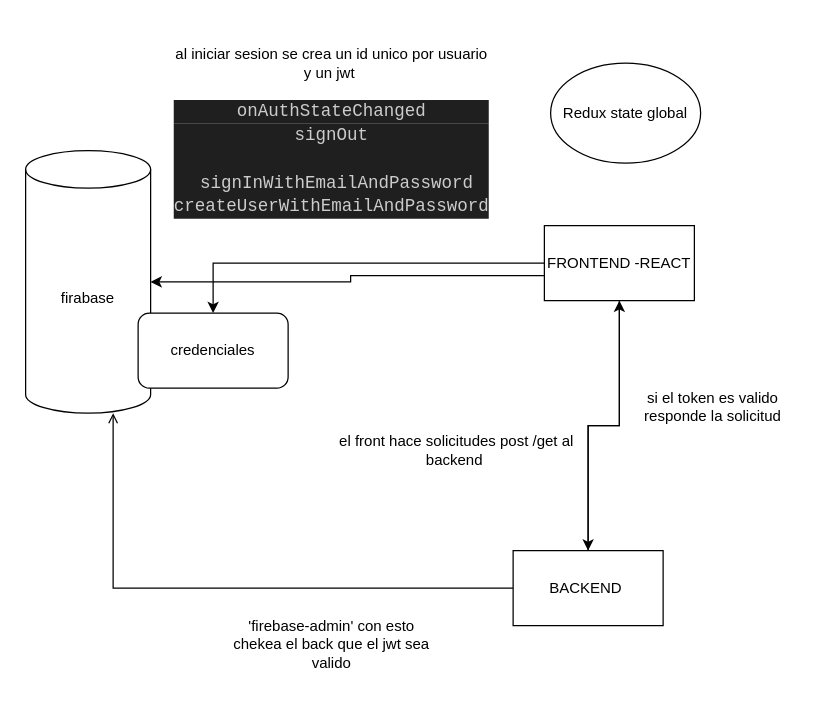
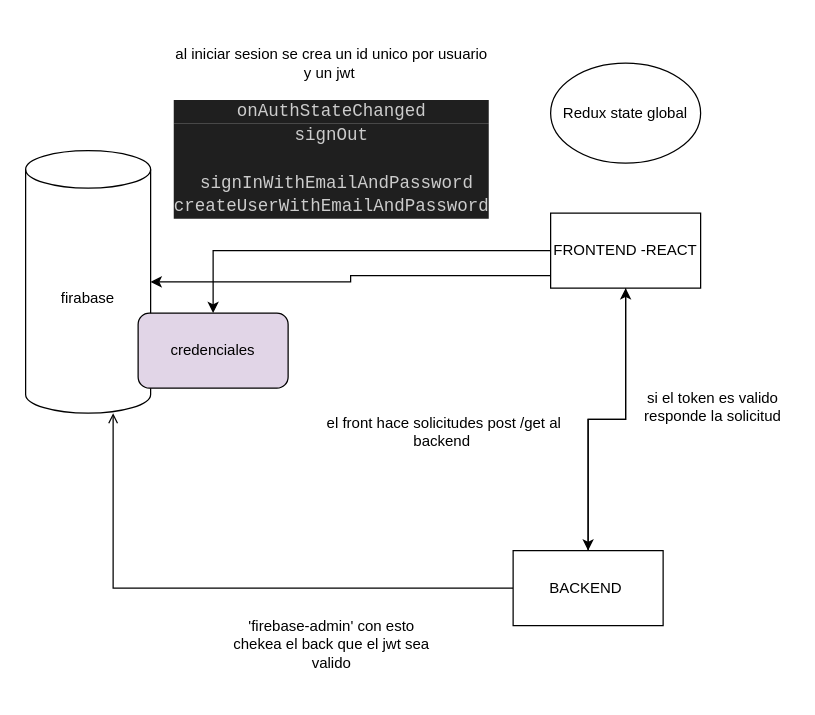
node "FRONTEND -REACT": moved (619, 263) -> (626, 251)
node "credenciales": fillcolor #ffffff -> #e1d5e7
node "el front hace solicitudes post /get al backend": moved (457, 451) -> (444, 432)
